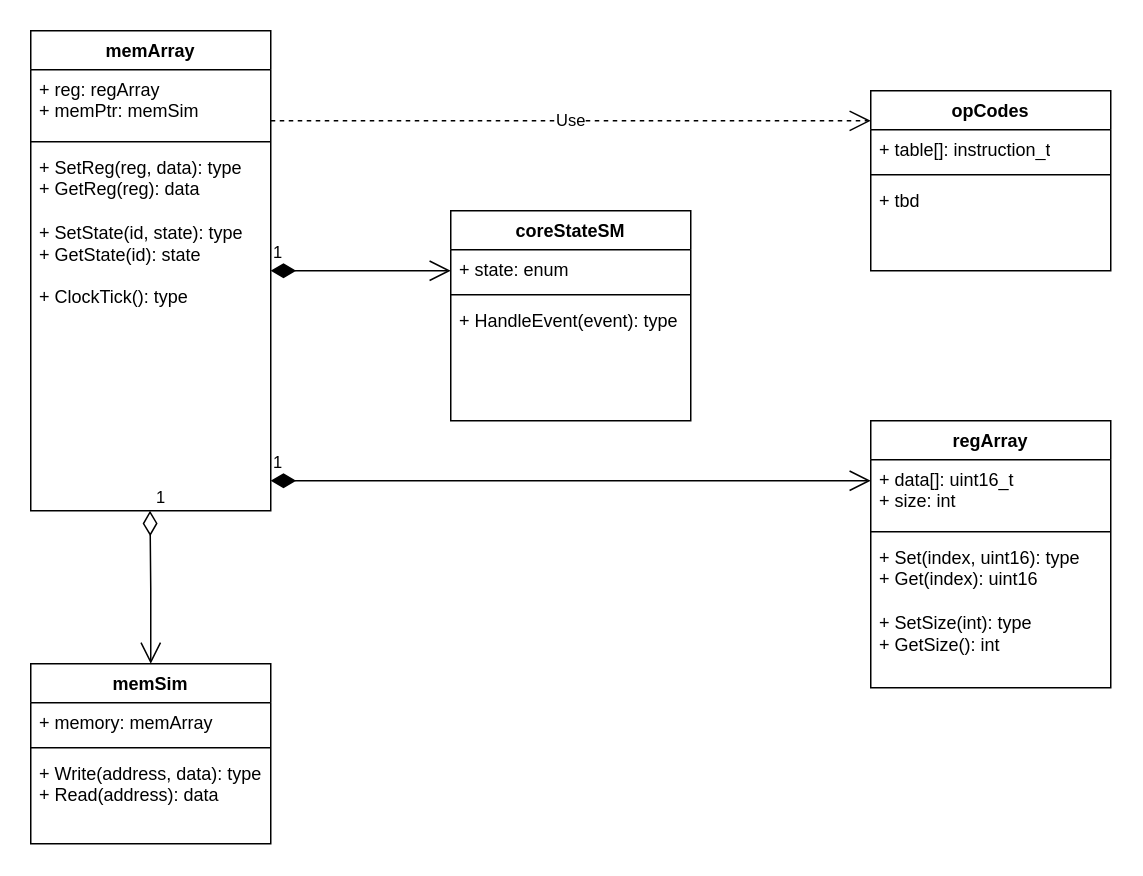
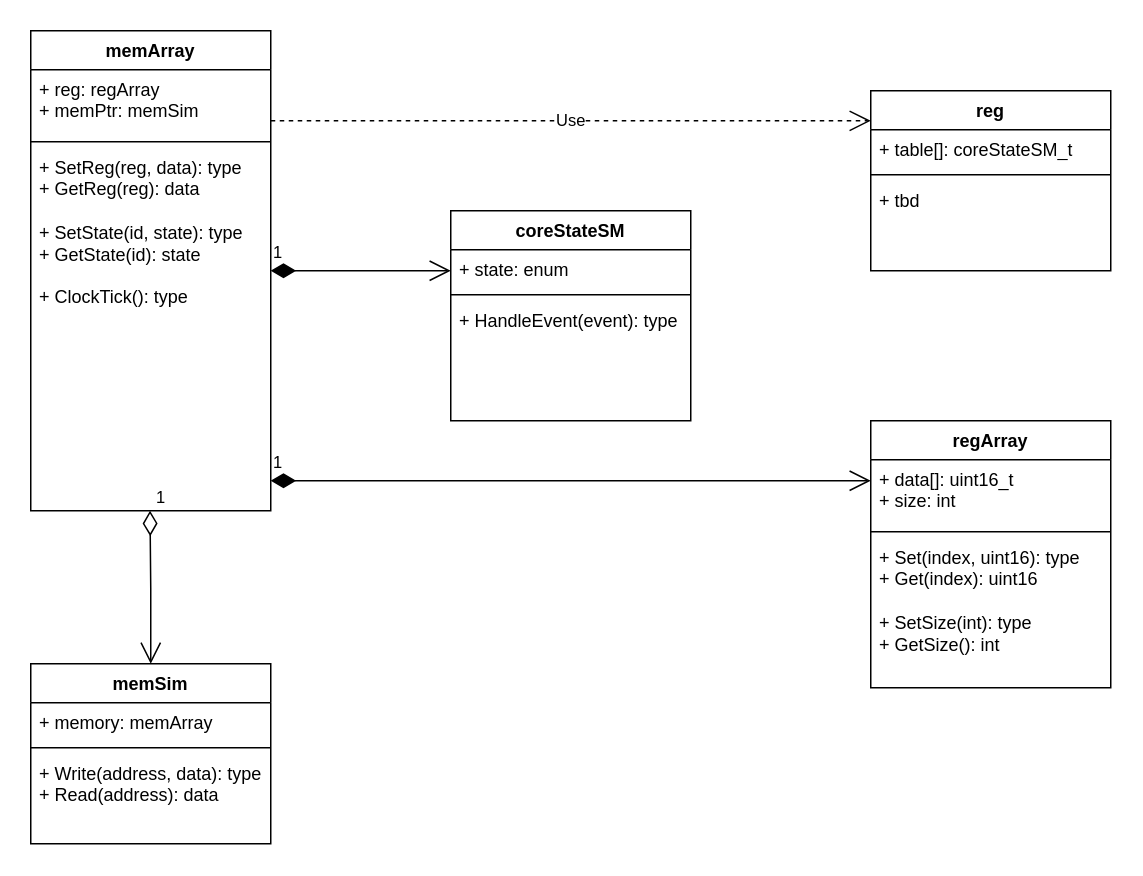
node "opCodes": label "opCodes" -> "reg"
node "+ table[]: instruction_t": label "+ table[]: instruction_t" -> "+ table[]: coreStateSM_t"
